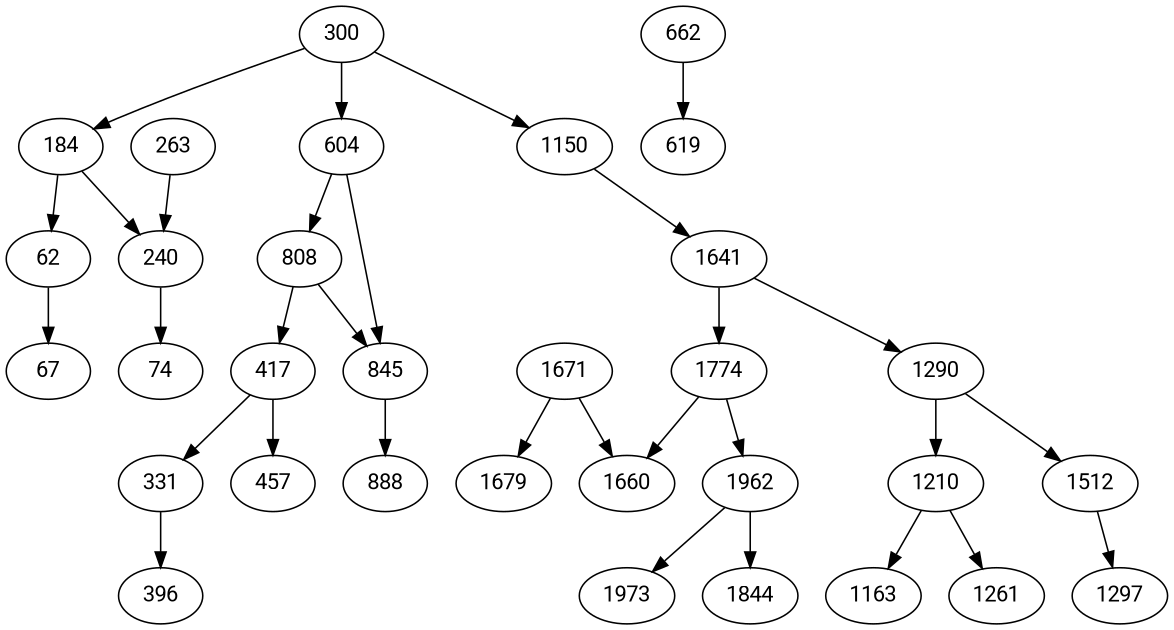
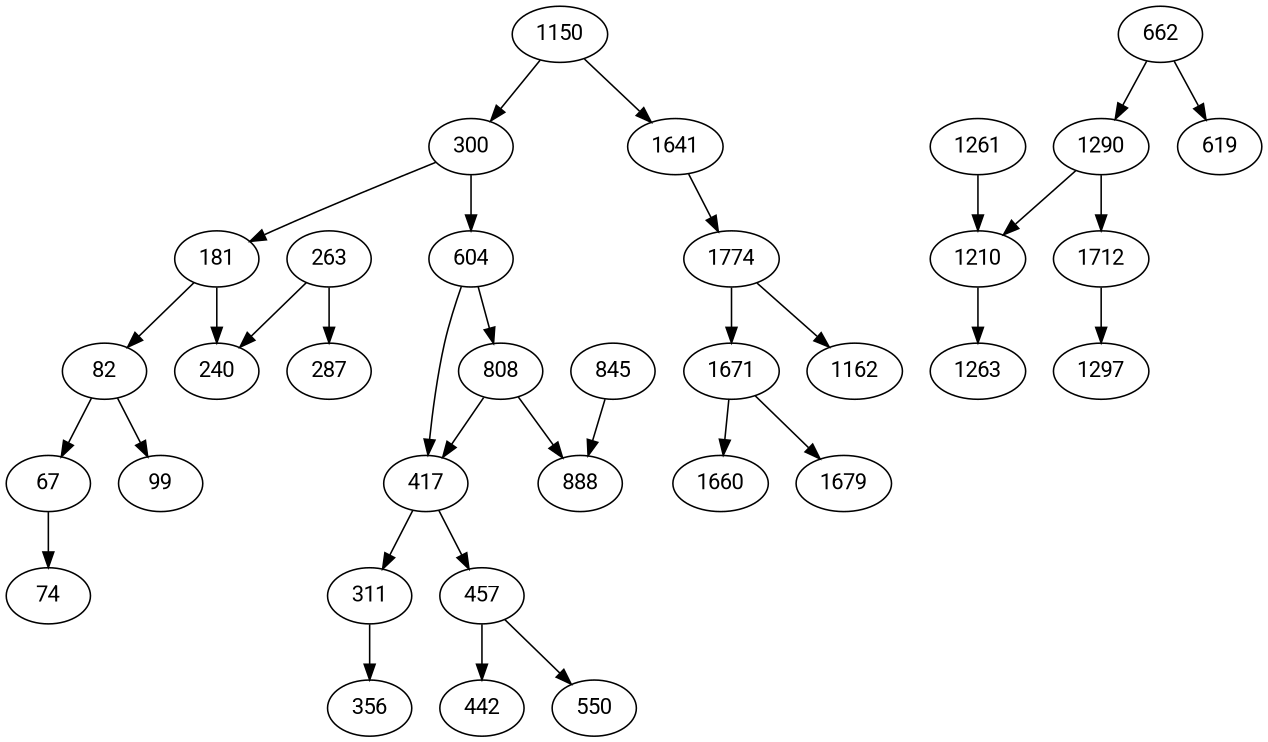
edge "300" -> "1150": reversed
node "184": label "184" -> "181"
edge "604" -> "845": now "604" -> "417"
node "62": label "62" -> "82"
edge "240" -> "74": now "67" -> "74"
edge "808" -> "845": now "808" -> "888"
edge "1641" -> "1290": now "662" -> "1290"
node "287": added
edge "1774" -> "1660": now "1774" -> "1671"
node "331": label "331" -> "311"
node "99": added
node "1962": label "1962" -> "1162"
node "1512": label "1512" -> "1712"
edge "1210" -> "1261": reversed
node "396": label "396" -> "356"
node "1973": removed
node "1844": removed
node "1163": label "1163" -> "1263"
node "442": added
node "550": added
